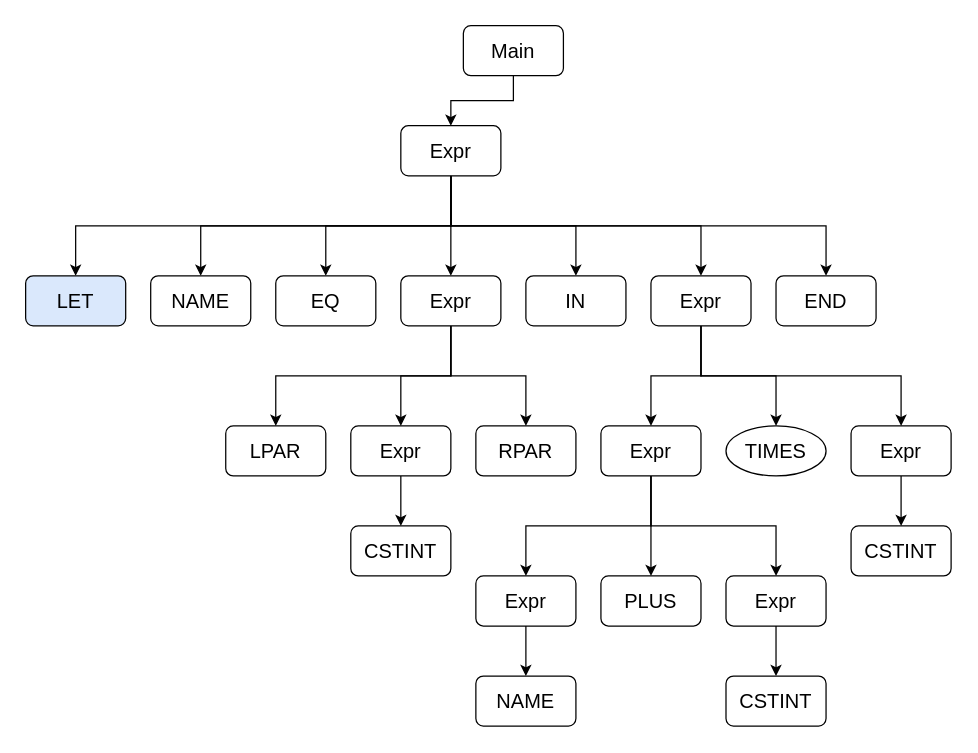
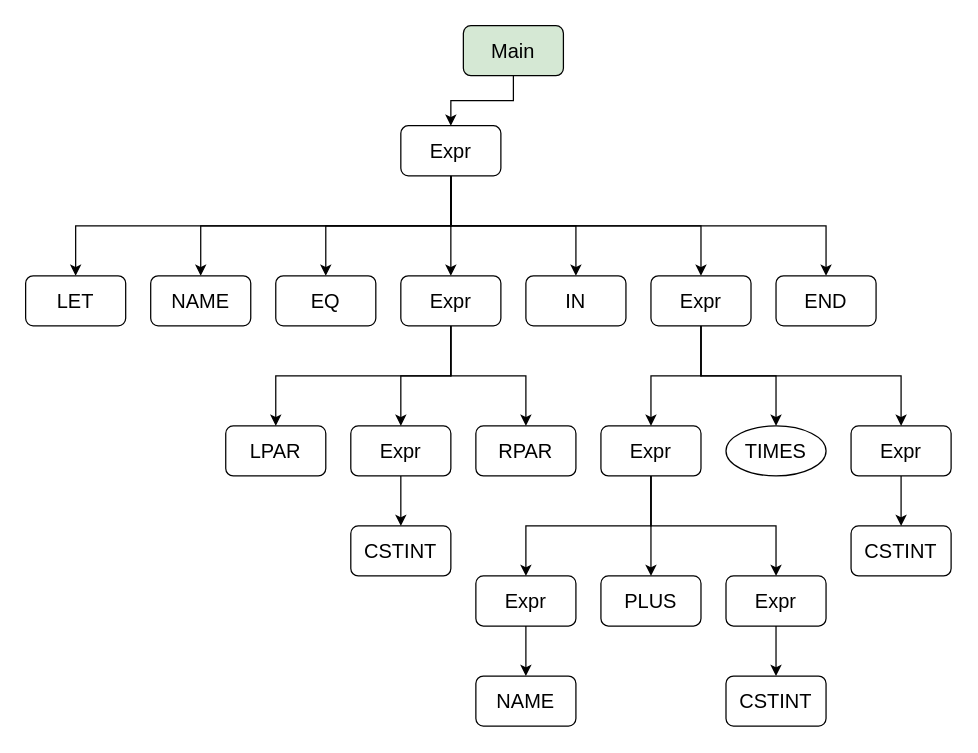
node "Main": fillcolor #ffffff -> #d5e8d4
node "LET": fillcolor #dae8fc -> #ffffff
